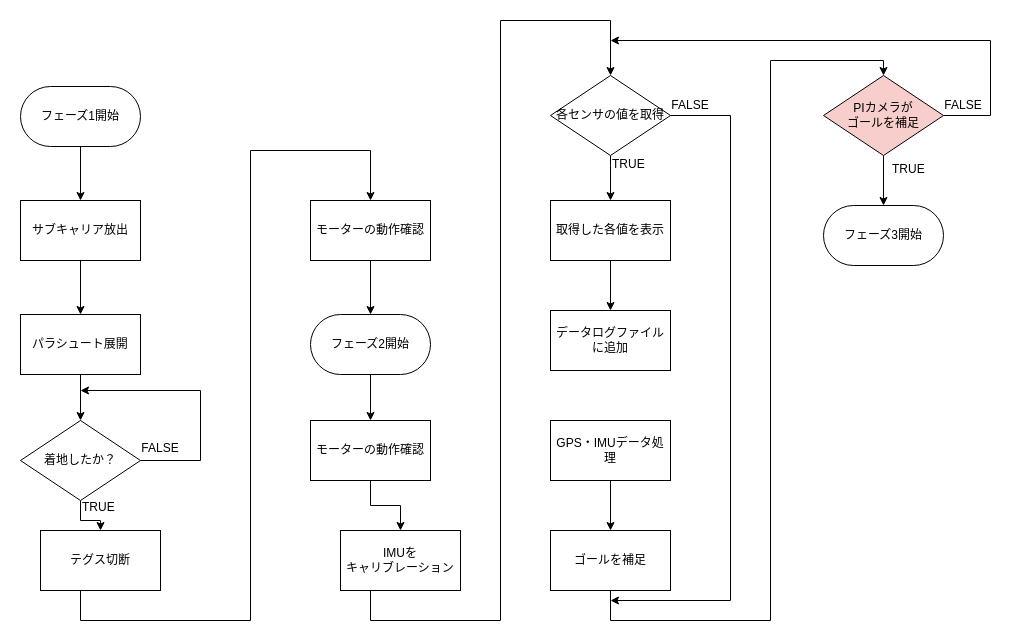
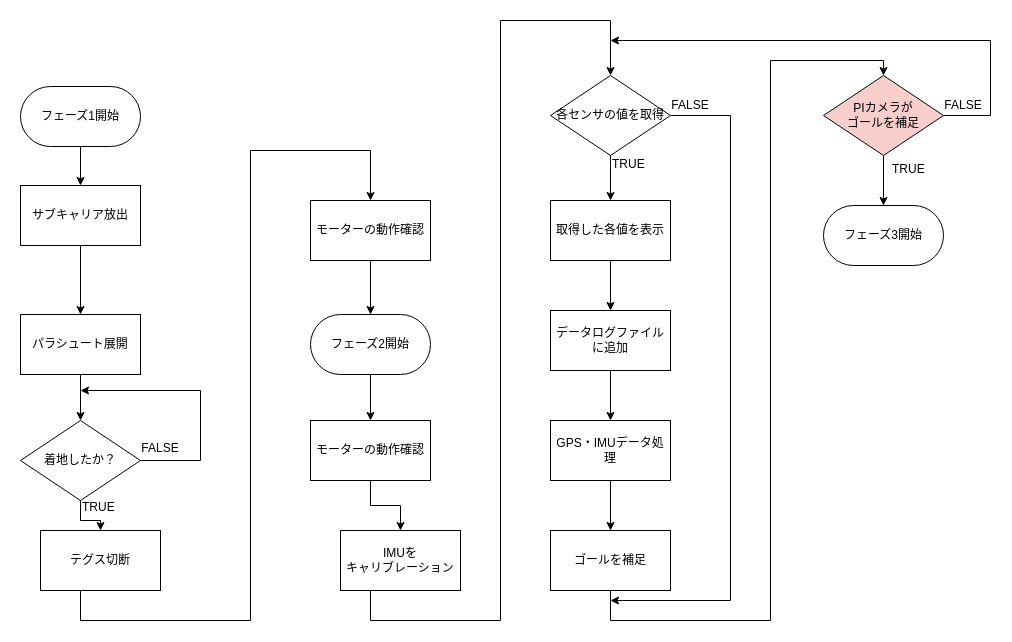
node "サブキャリア放出": moved (81, 231) -> (81, 216)
edge "データログファイルに追加" -> "GPS・IMUデータ処理": added
